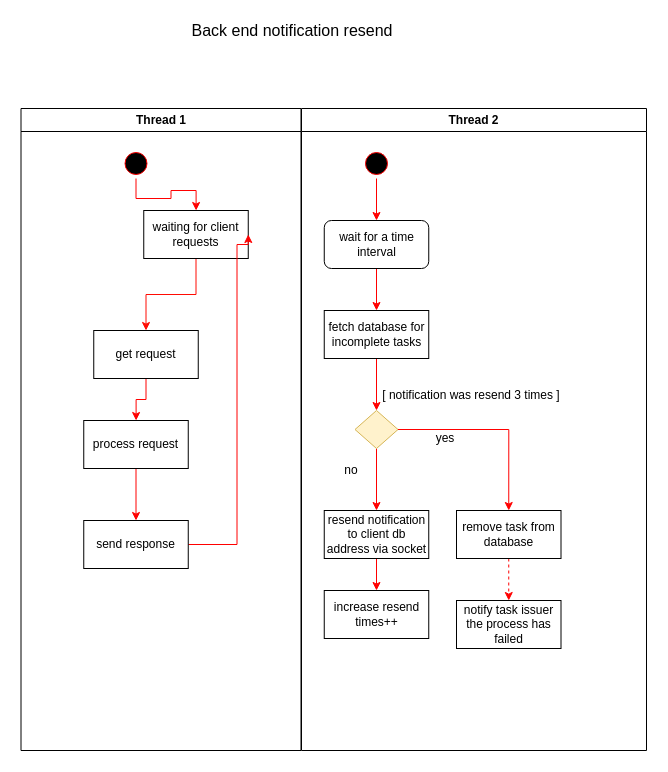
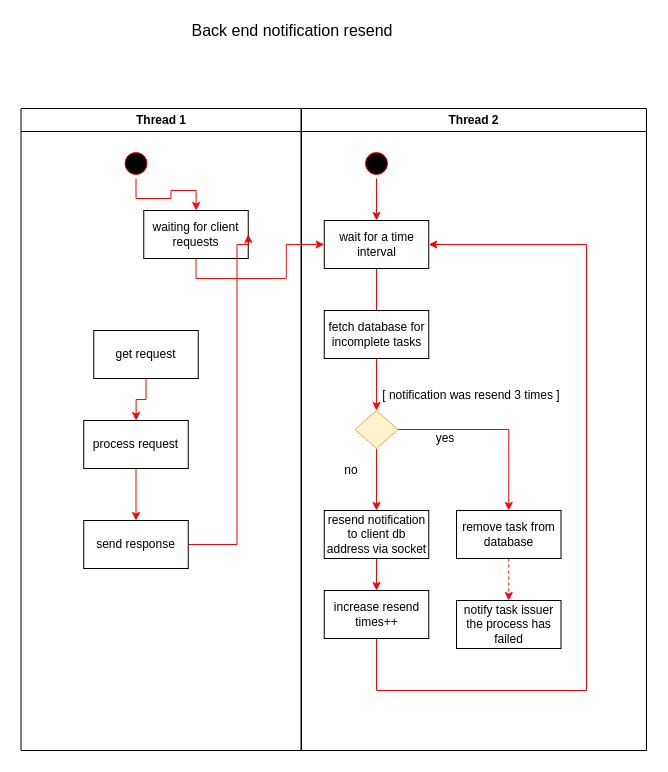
node "wait for a time interval": shape rounded rectangle -> rectangle
edge "waiting for client requests" -> "get request": now "waiting for client requests" -> "wait for a time interval"
edge "wait for a time interval" -> "fetch database for incomplete tasks": arrowhead classic -> none
edge "increase resend times++" -> "wait for a time interval": added
